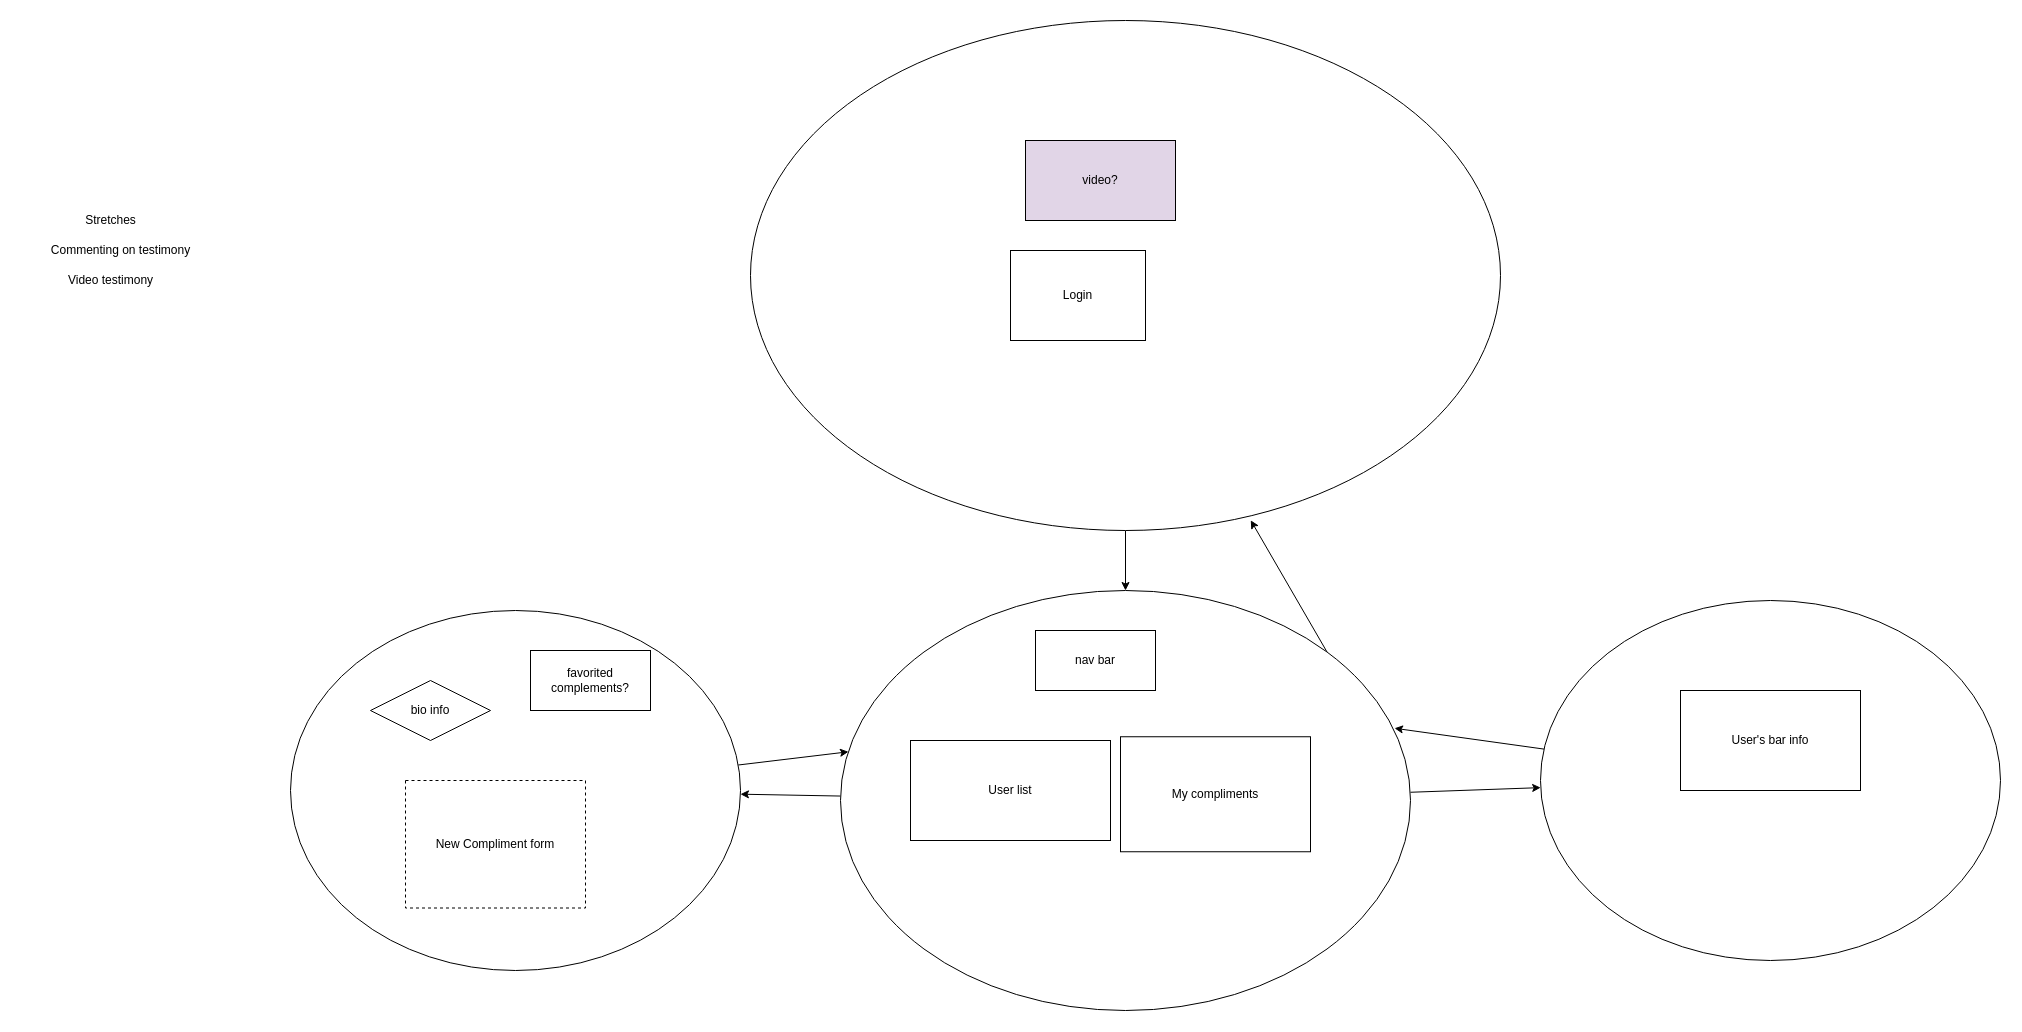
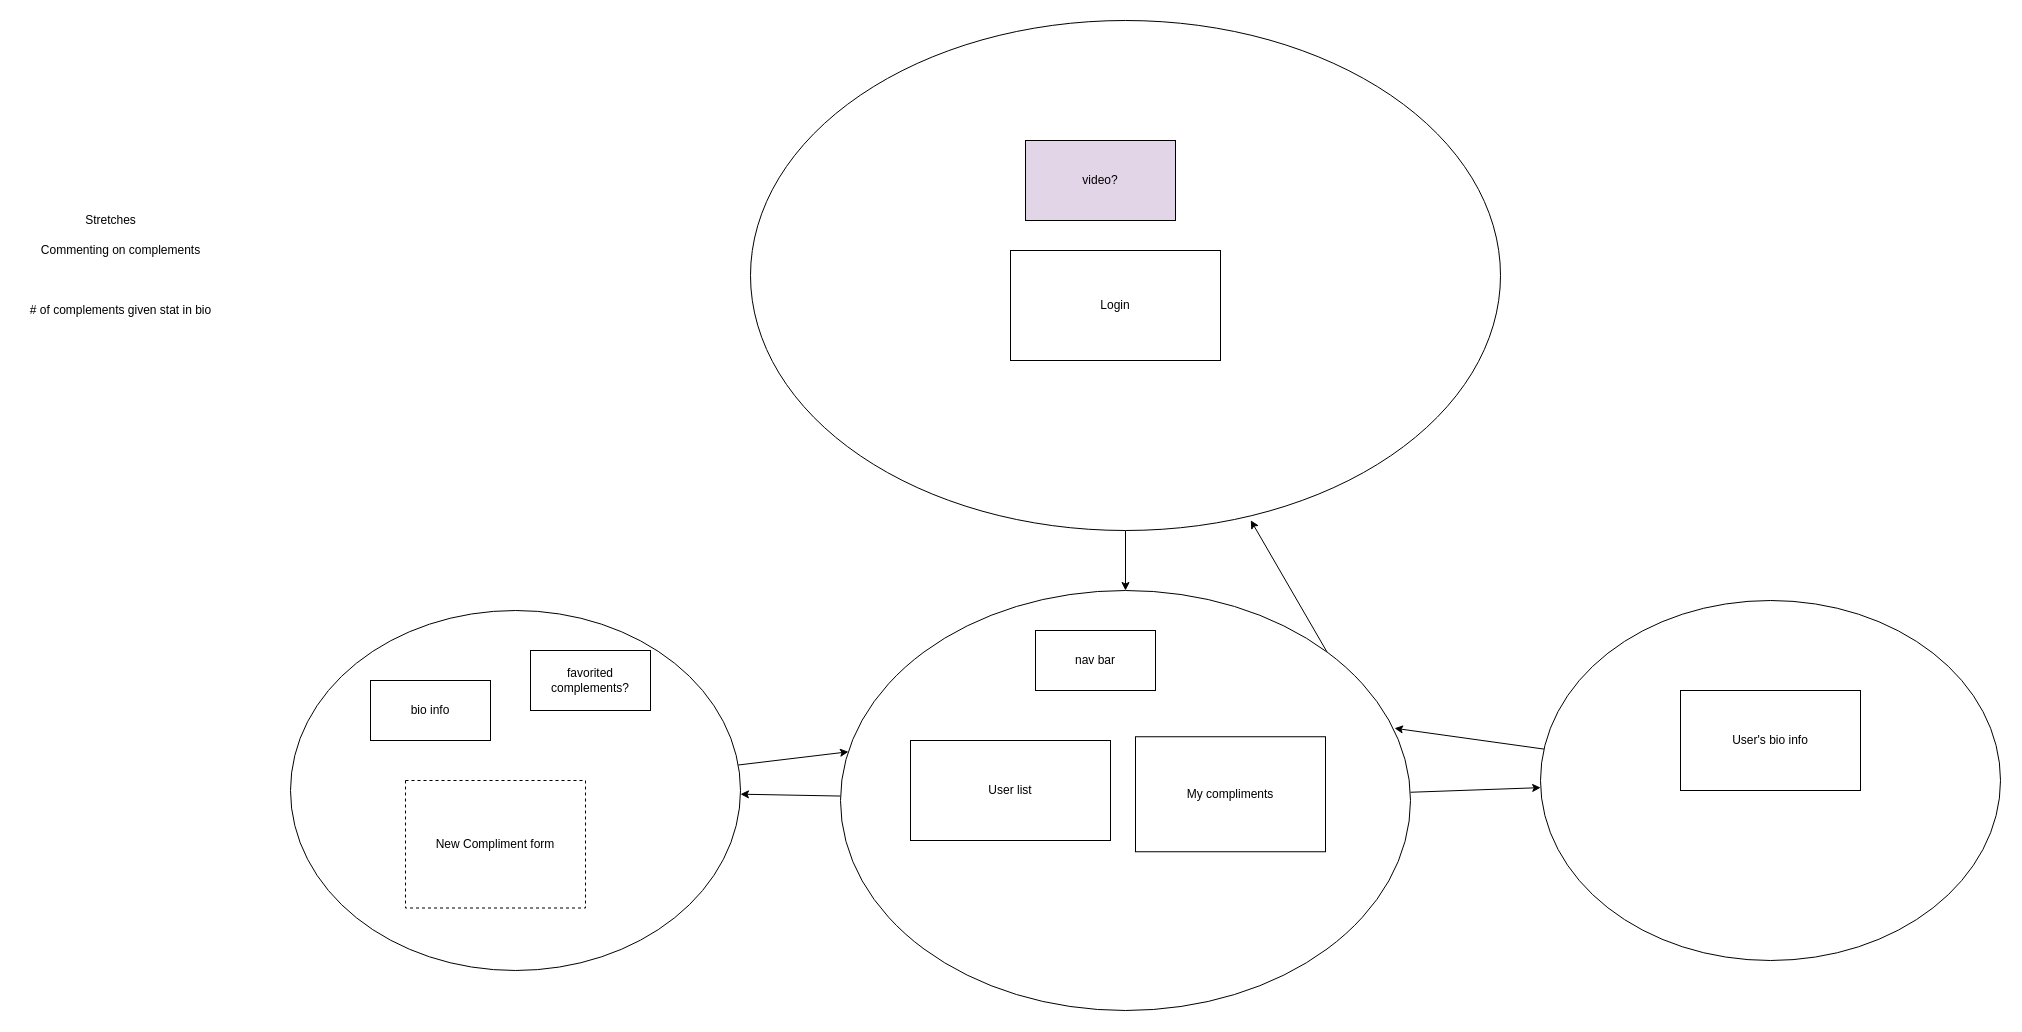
node "Commenting on testimony": label "Commenting on testimony" -> "Commenting on complements"
node "Video testimony": removed
node "Login": size 135x90 -> 210x110
node "# of complements given stat in bio": added
node "bio info": shape diamond -> rectangle
node "User's bar info": label "User's bar info" -> "User's bio info"
node "My compliments": moved (1216, 794) -> (1231, 794)
